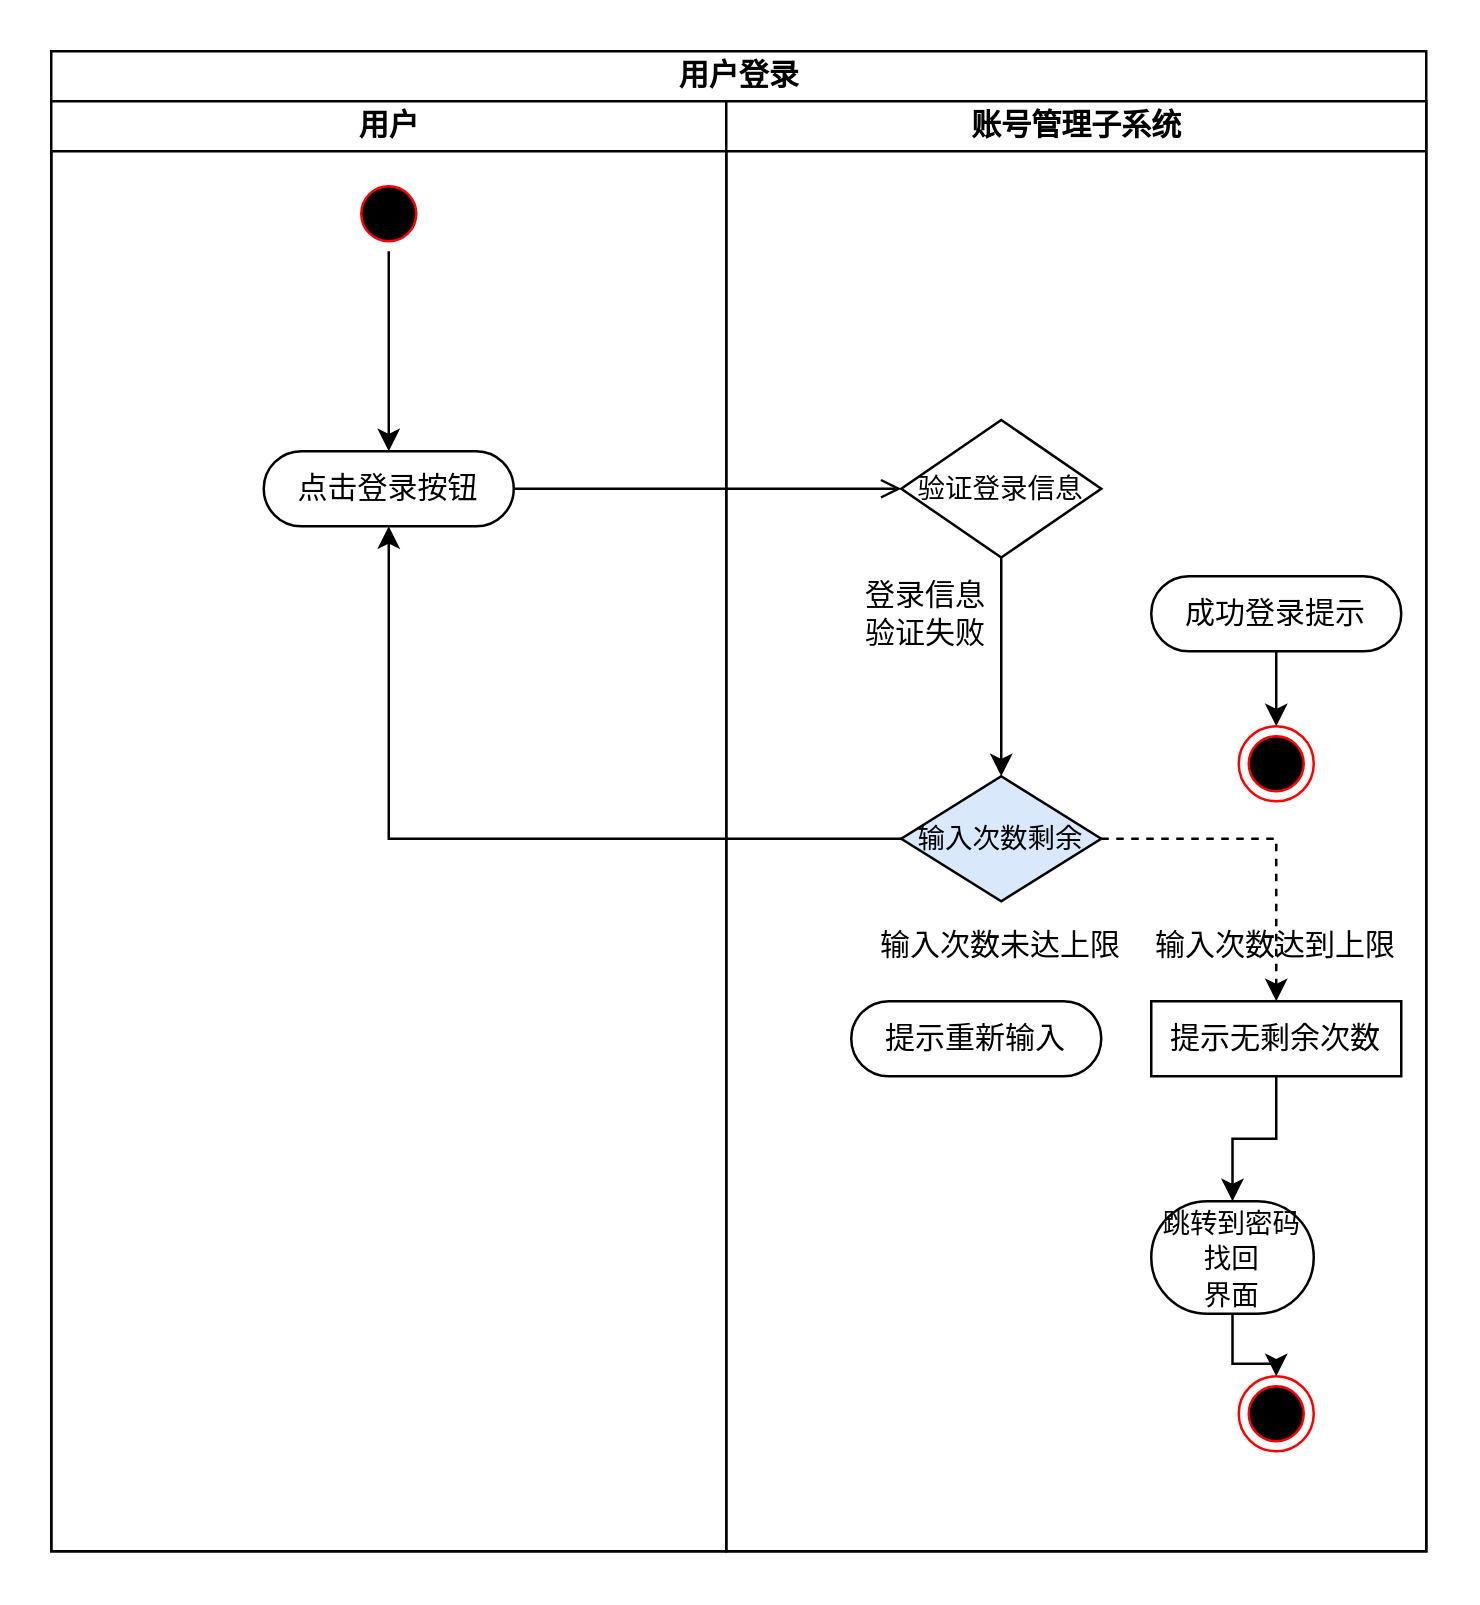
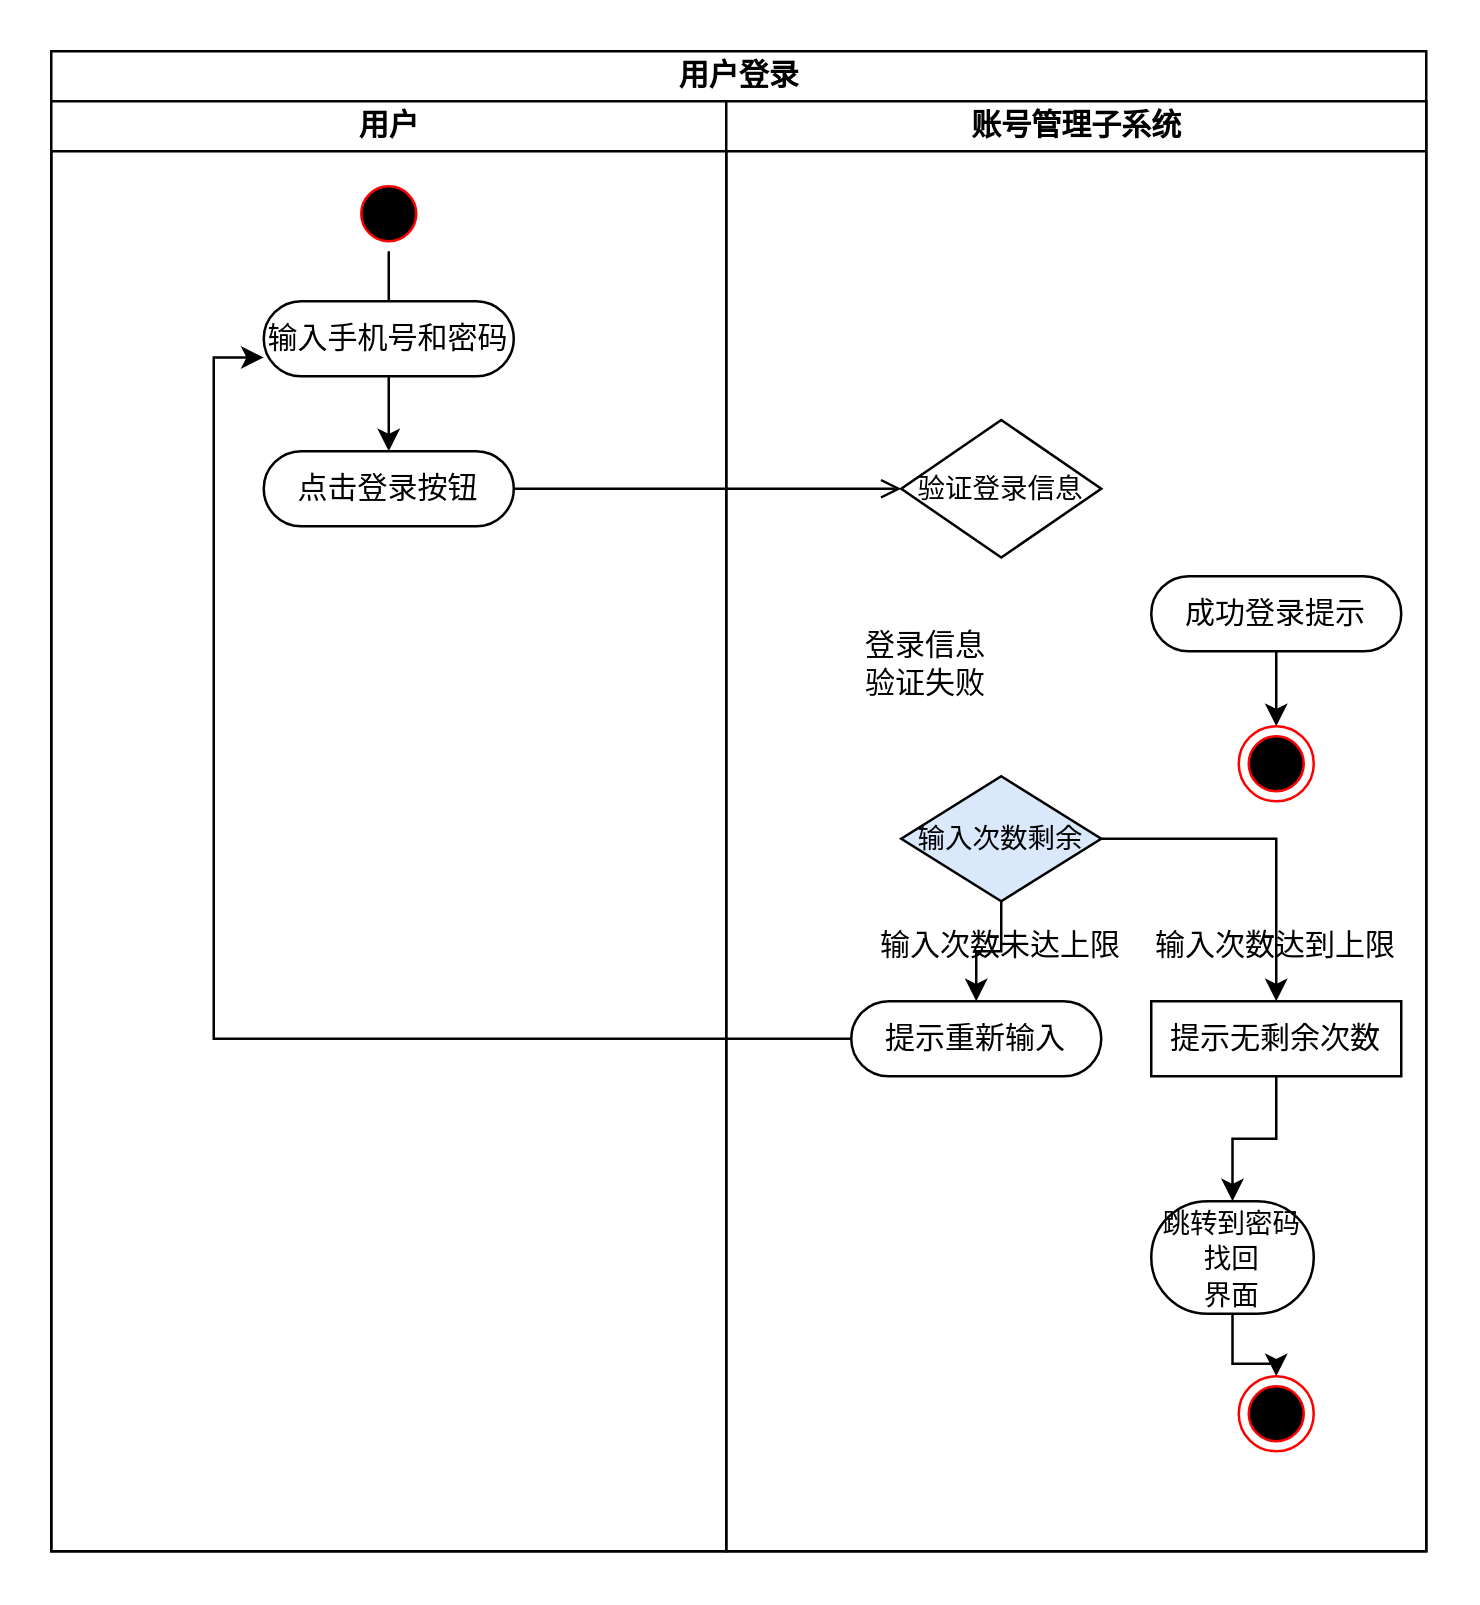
node "输入手机号和密码": added
node "登录信息验证失败": moved (926, 614) -> (926, 664)
edge "验证登录信息" -> "输入次数剩余": removed
edge "输入次数剩余" -> "点击登录按钮": now "输入次数剩余" -> "提示重新输入"
edge "输入次数剩余" -> "提示无剩余次数": style dashed -> solid
edge "提示重新输入" -> "输入手机号和密码": added
